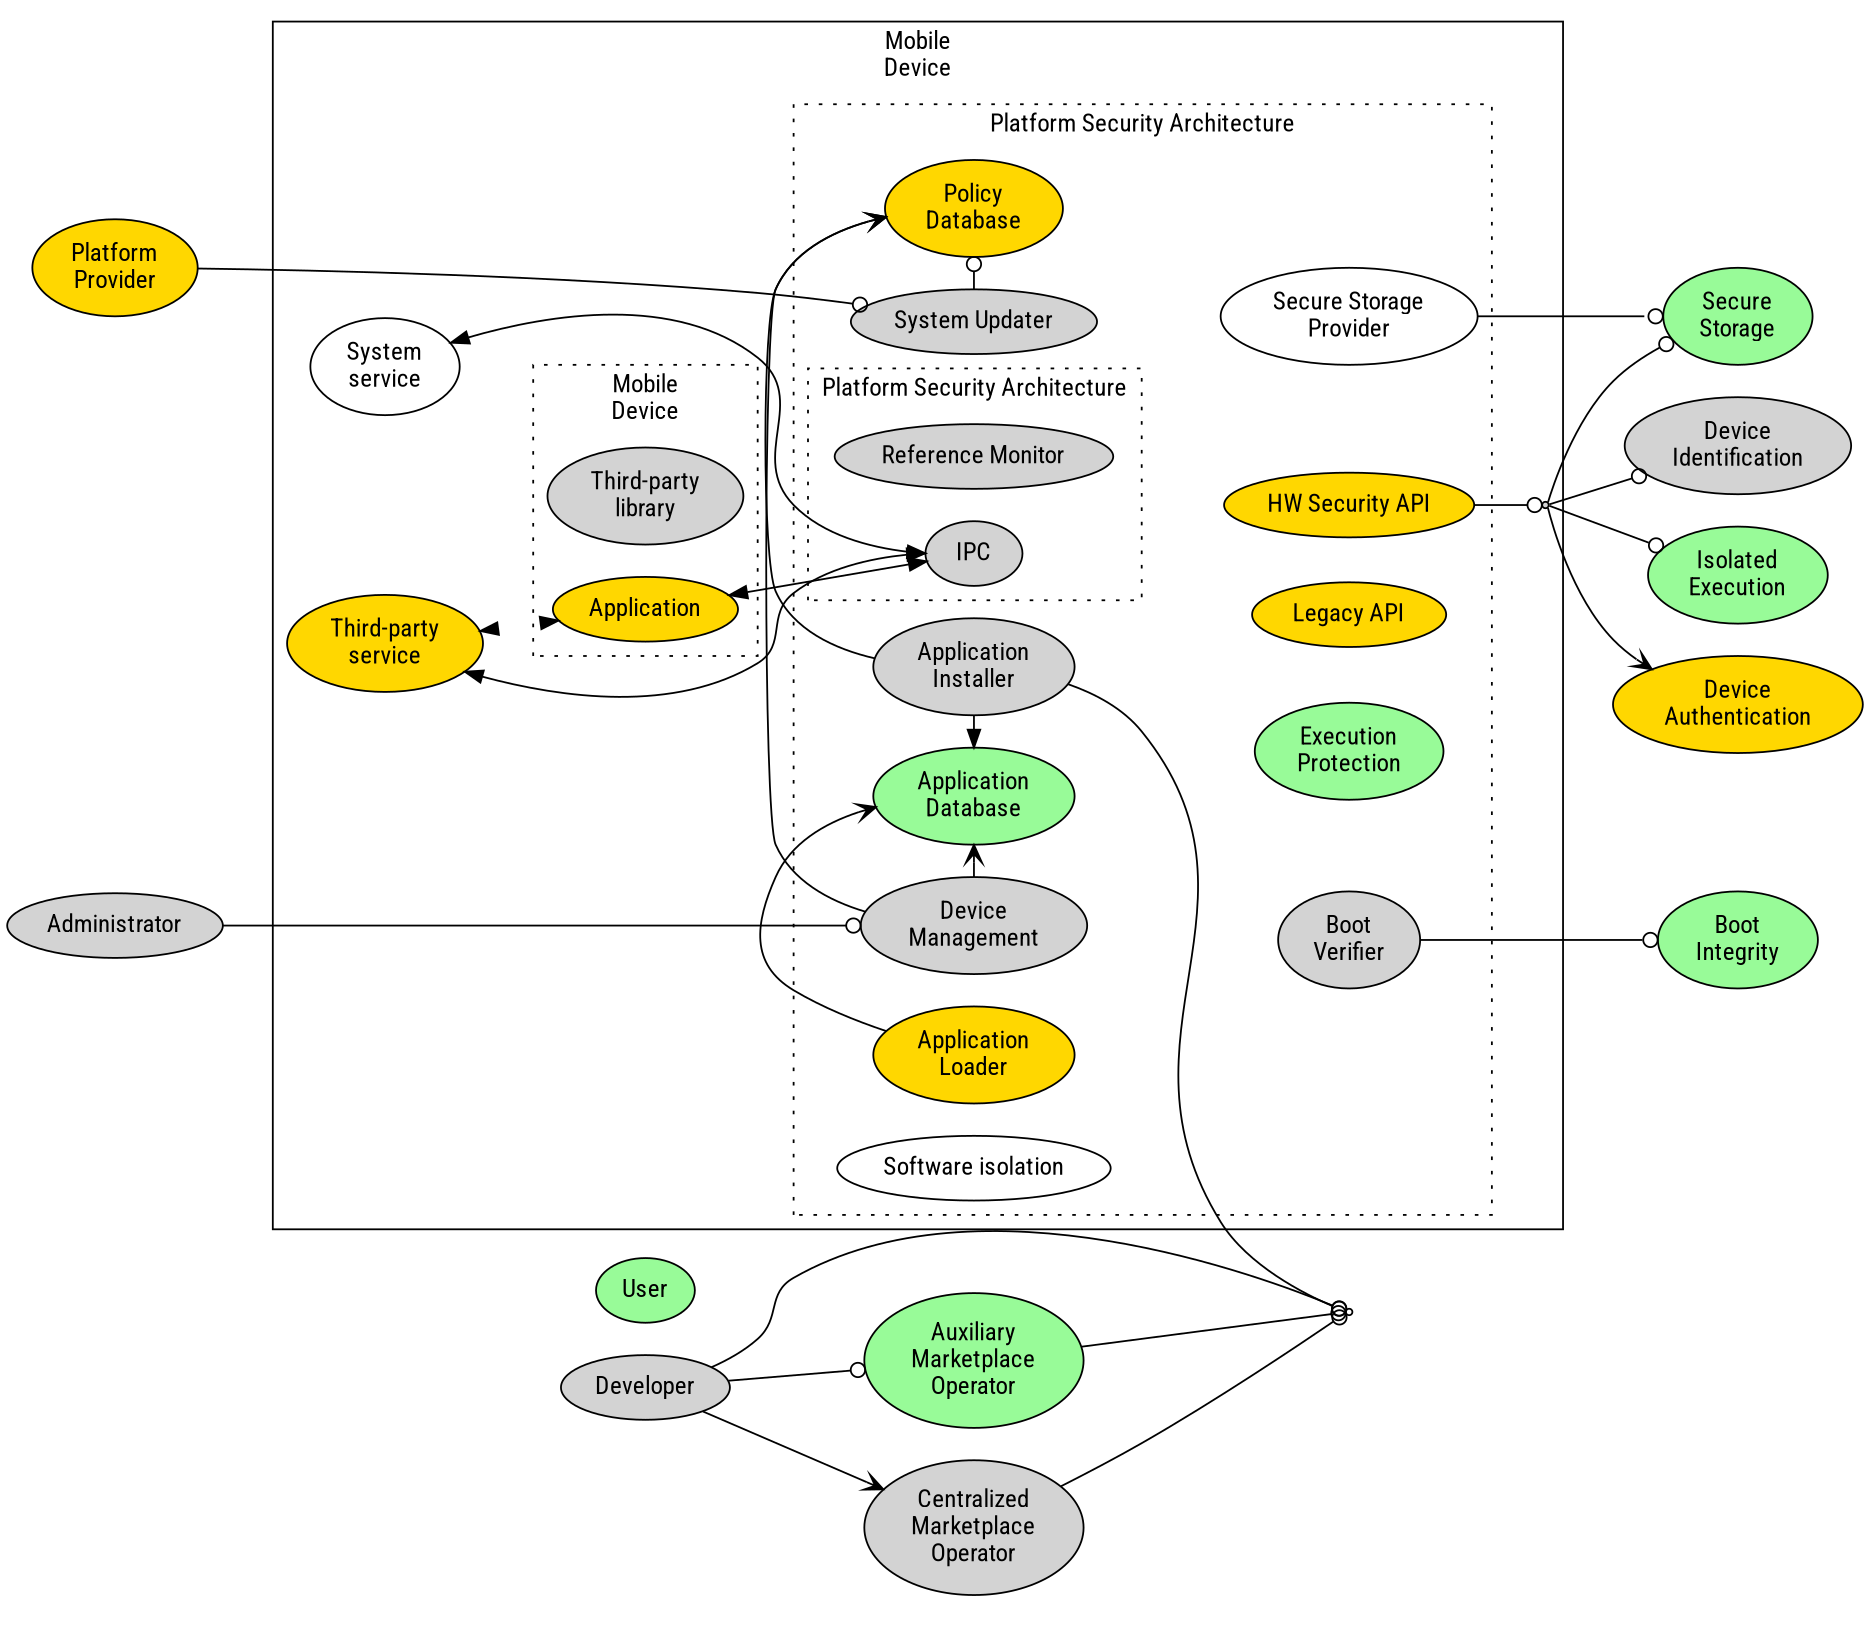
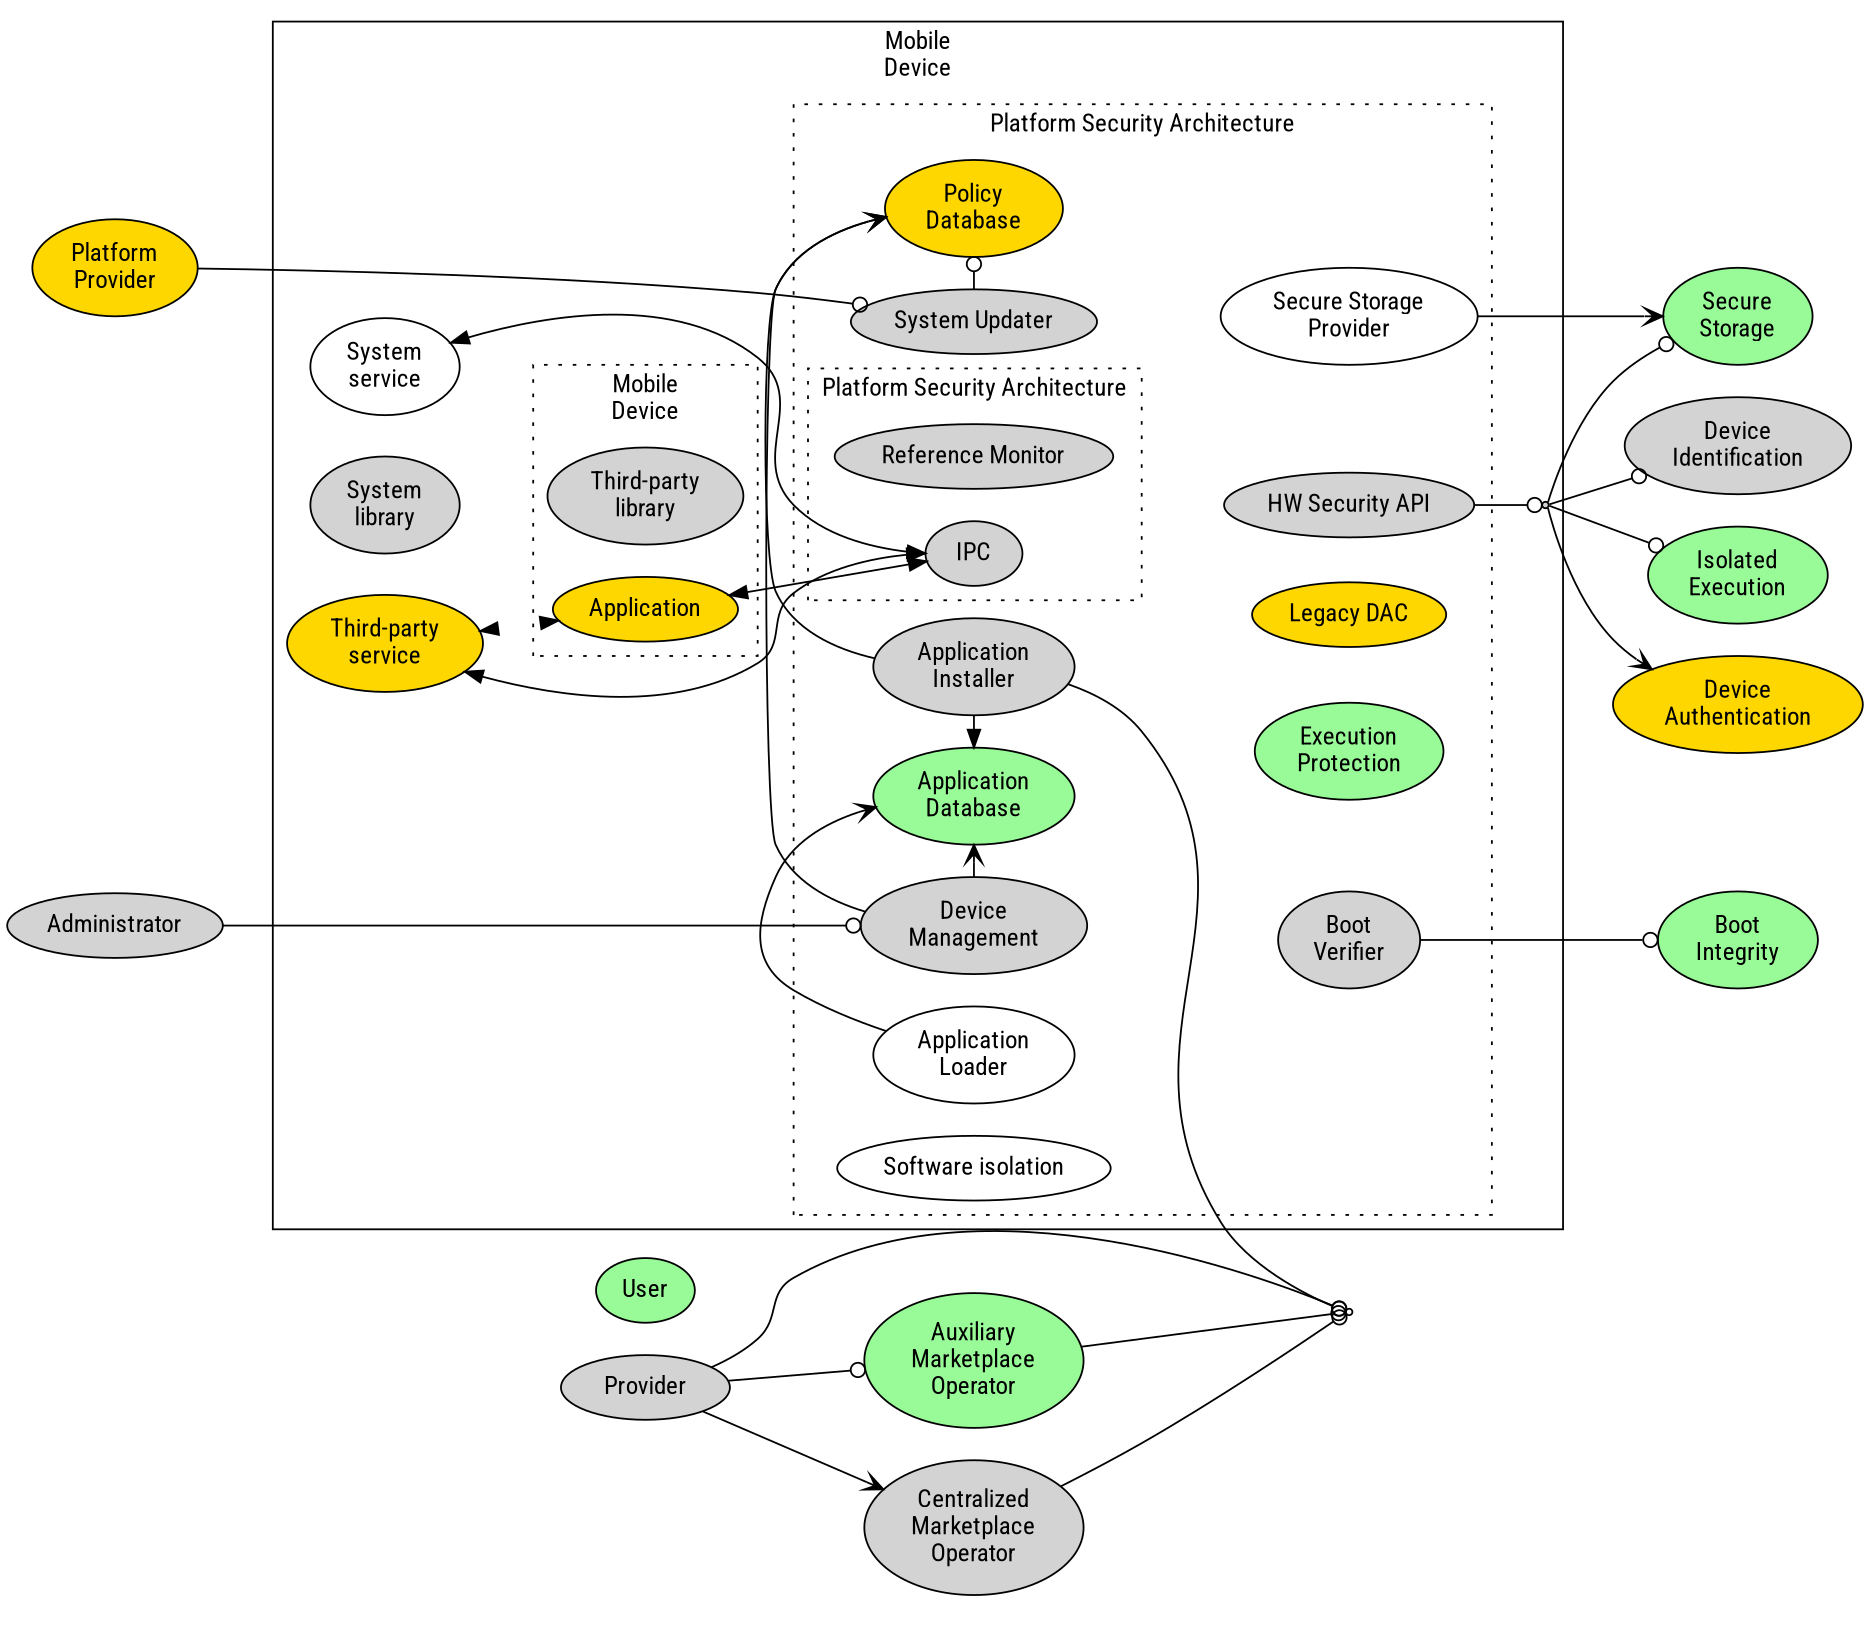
edge "Secure Storage Provider" -> "Secure Storage": arrowhead odot -> vee
node "System library": added
node "HW Security API": fillcolor gold -> lightgrey
node "Legacy API": label "Legacy API" -> "Legacy DAC"
node "Application Loader": fillcolor gold -> white
node "Developer": label "Developer" -> "Provider"
